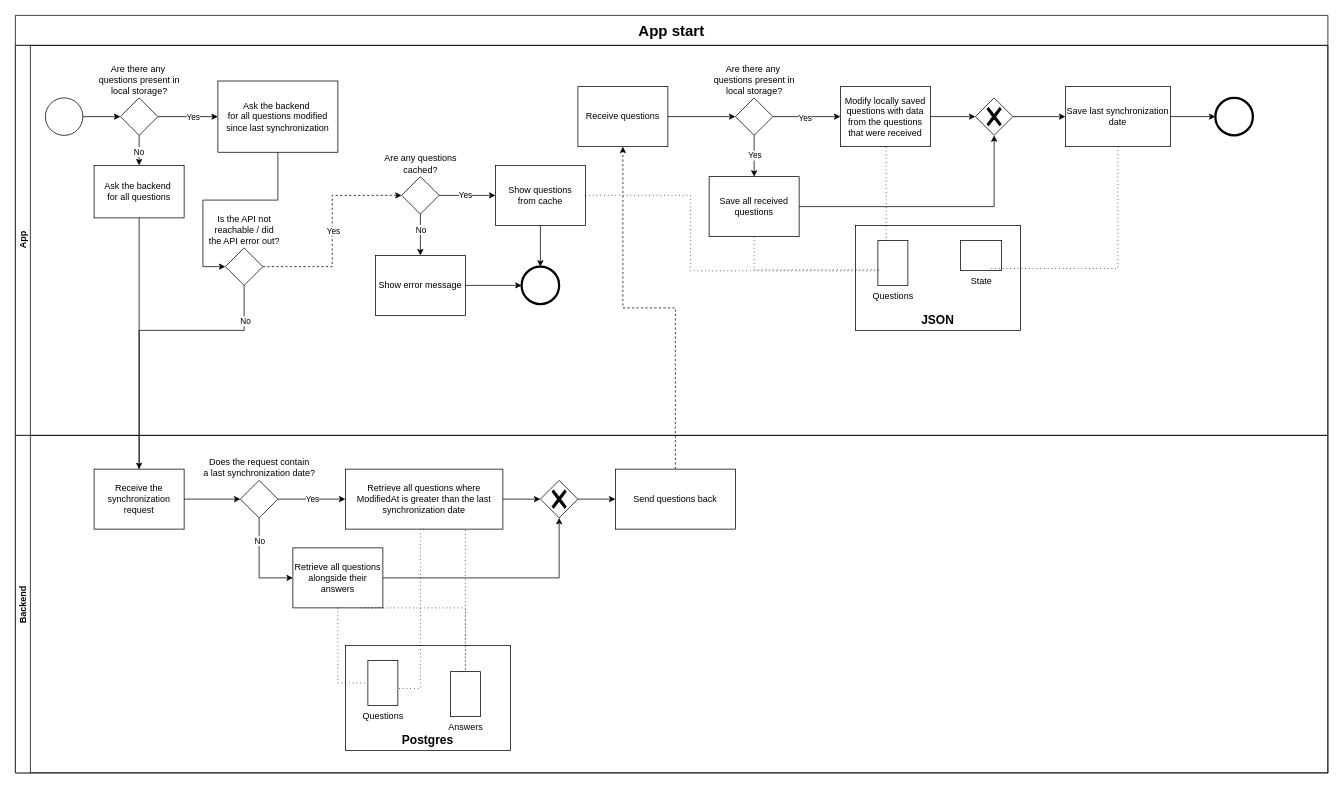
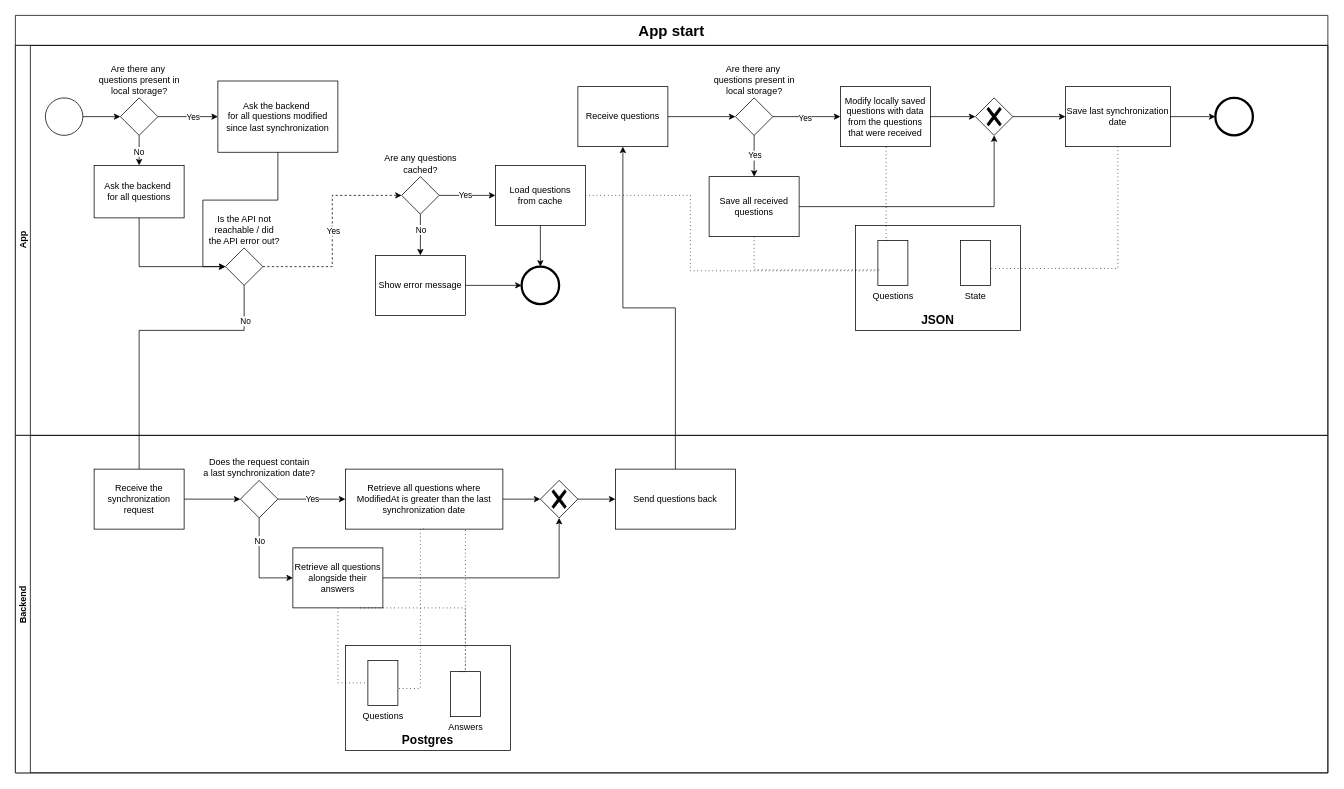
node "Show questions from cache": label "Show questions from cache" -> "Load questions from cache"
node "State": size 41x30 -> 30x45
edge "Ask the backend for all questions" -> "Receive the synchronization request": now "Ask the backend for all questions" -> "Is the API not reachable / did the API error out?"
edge "Send questions back" -> "Receive questions": style dashed -> solid
